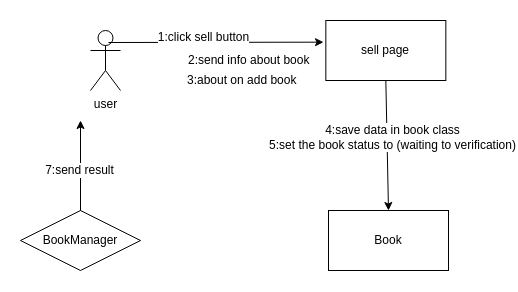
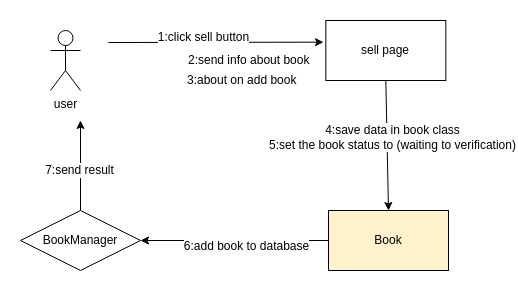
node "user": moved (106, 61) -> (66, 61)
edge "Book" -> "BookManager": added, label "6:add book to database"
node "Book": fillcolor #ffffff -> #fff2cc
